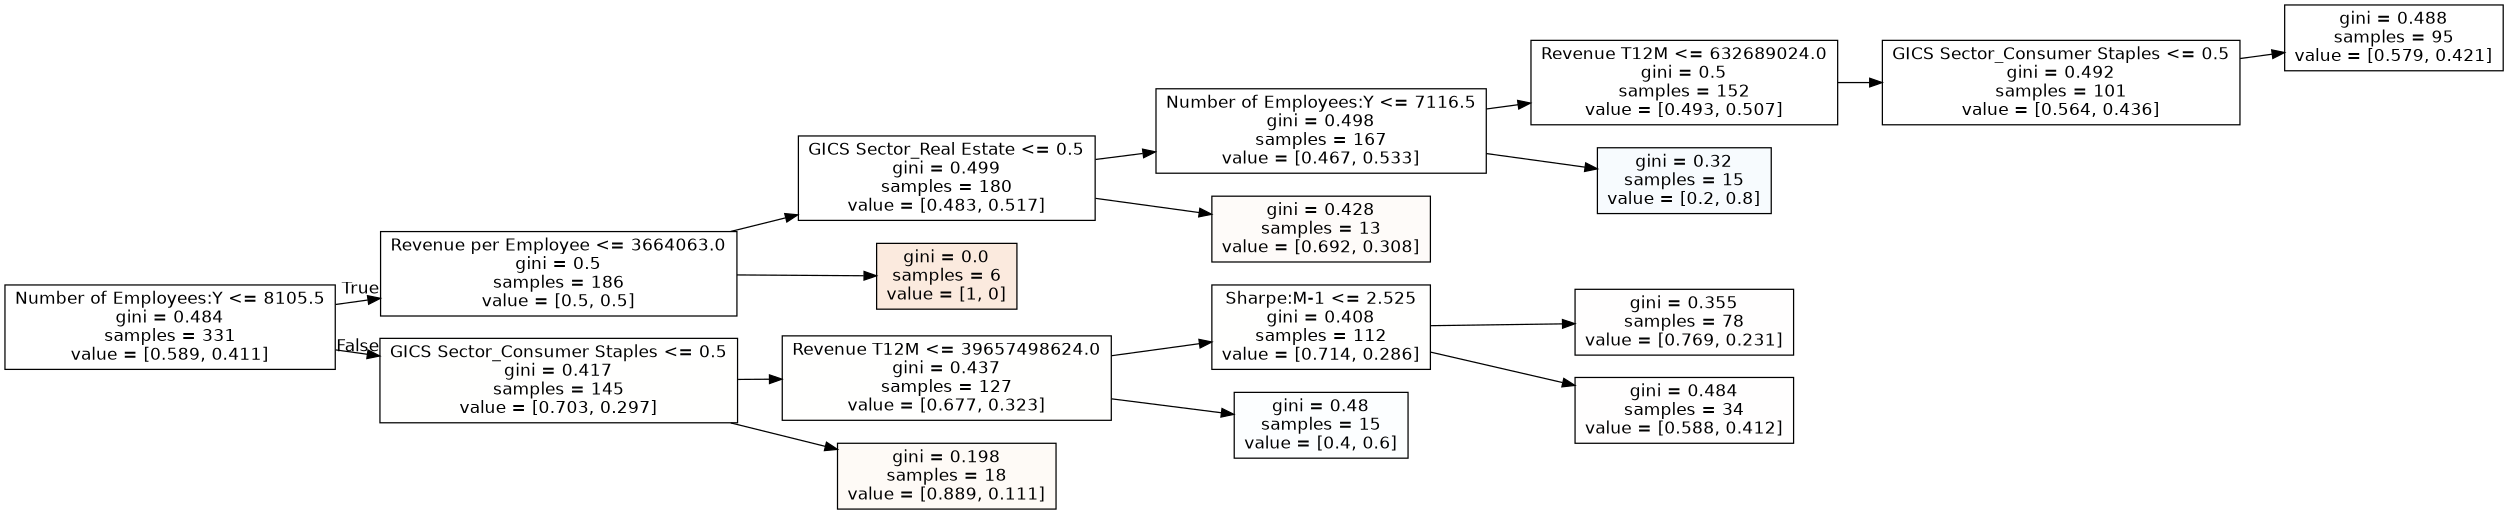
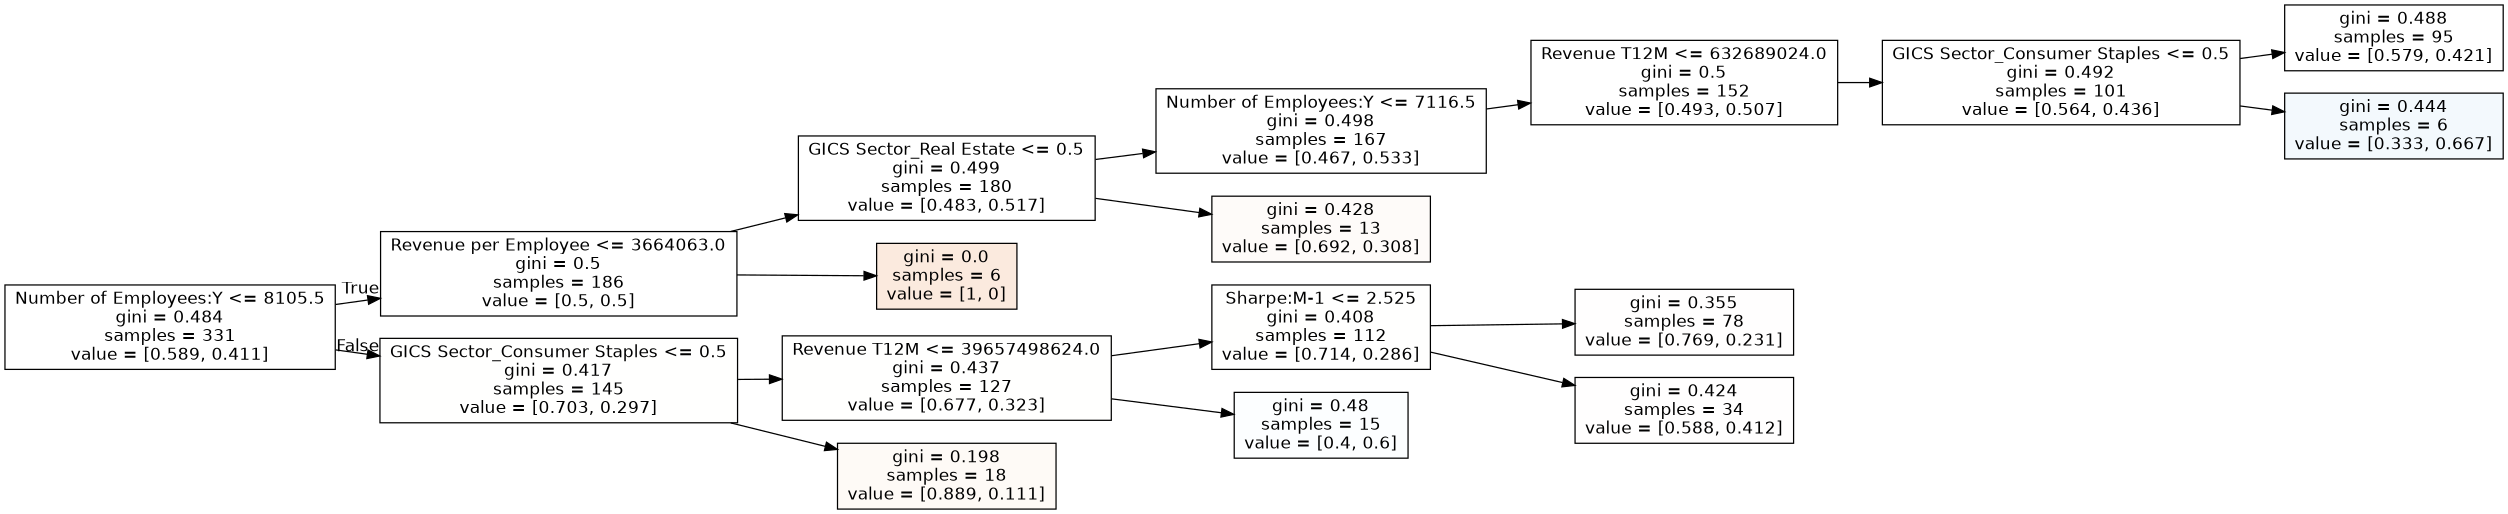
node "gini = 0.444 samples = 6 value = [0.333, 0.667]": added
node "gini = 0.32 samples = 15 value = [0.2, 0.8]": removed
node "gini = 0.484 samples = 34 value = [0.588, 0.412]": label "gini = 0.484 samples = 34 value = [0.588, 0.412]" -> "gini = 0.424 samples = 34 value = [0.588, 0.412]"
